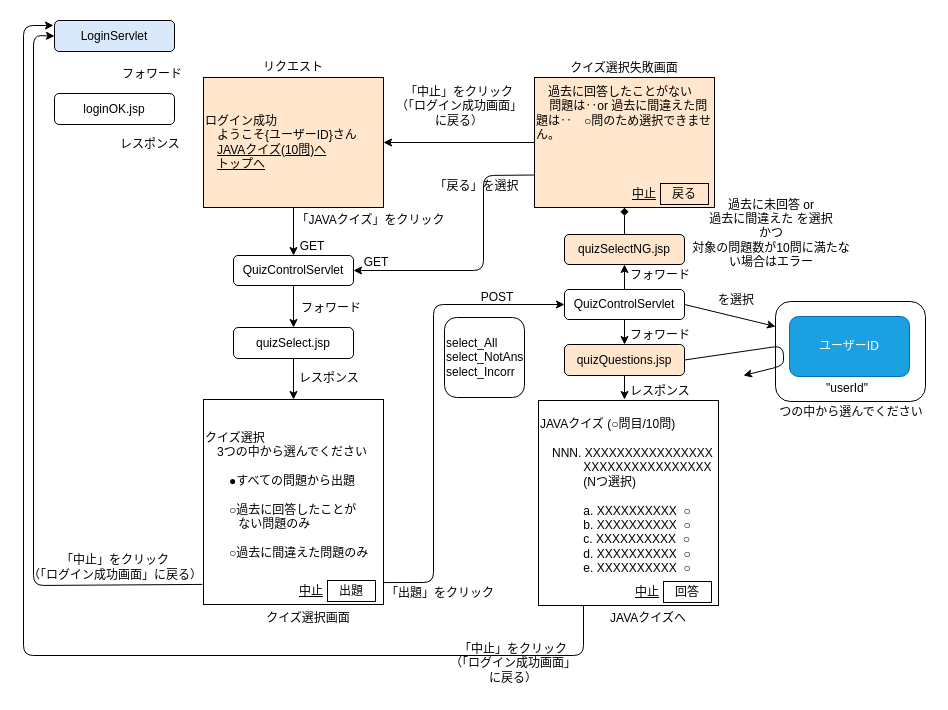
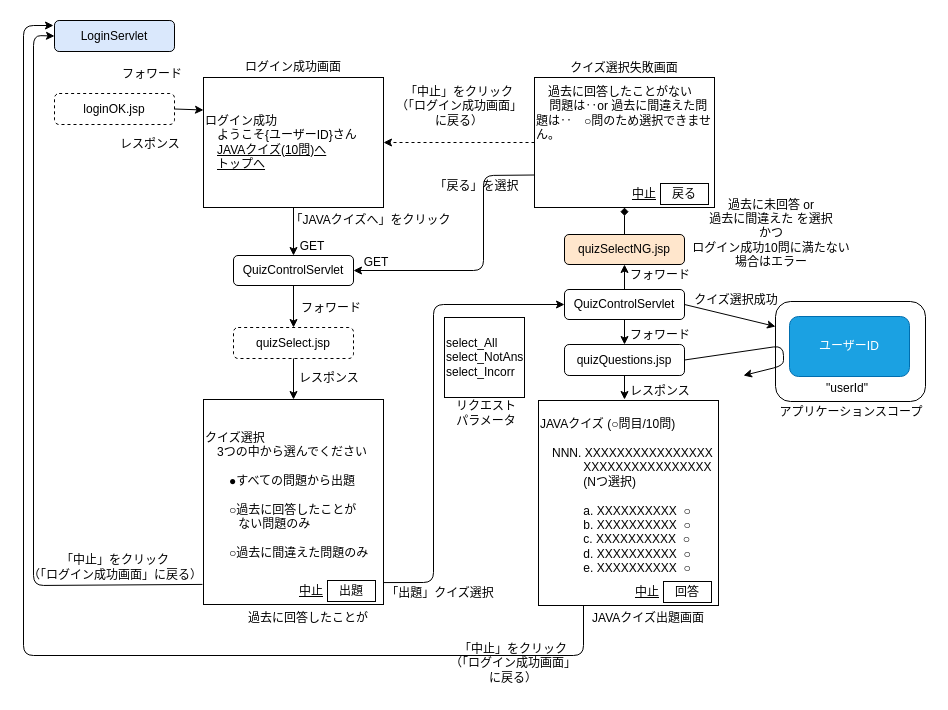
node "リクエスト": label "リクエスト" -> "ログイン成功画面"
node "loginOK.jsp": style solid -> dashed
edge "loginOK.jsp" -> "ログイン成功 ようこそ{ユーザーID}さん JAVAクイズ(10問)へ トップへ": added
node "ログイン成功 ようこそ{ユーザーID}さん JAVAクイズ(10問)へ トップへ": fillcolor #ffe6cc -> #ffffff
edge "過去に回答したことがない 問題は‥or 過去に間違えた問題は‥ ○問のため選択できません。" -> "ログイン成功 ようこそ{ユーザーID}さん JAVAクイズ(10問)へ トップへ": style solid -> dashed
node "過去に回答したことがない 問題は‥or 過去に間違えた問題は‥ ○問のため選択できません。": fillcolor #ffe6cc -> #ffffff
node "「JAVAクイズ」をクリック": label "「JAVAクイズ」をクリック" -> "「JAVAクイズへ」をクリック"
node "過去に未回答 or 過去に間違えた を選択 かつ 対象の問題数が10問に満たない場合はエラー": label "過去に未回答 or 過去に間違えた を選択 かつ 対象の問題数が10問に満たない場合はエラー" -> "過去に未回答 or 過去に間違えた を選択 かつ ログイン成功10問に満たない場合はエラー"
node "POST": removed
node "を選択": label "を選択" -> "クイズ選択成功"
node "quizSelect.jsp": style solid -> dashed
node "select_All select_NotAns select_Incorr": shape rounded rectangle -> rectangle
node "quizQuestions.jsp": fillcolor #ffe6cc -> #ffffff
node "つの中から選んでください": label "つの中から選んでください" -> "アプリケーションスコープ"
node "リクエスト パラメータ": added
node "「出題」をクリック": label "「出題」をクリック" -> "「出題」クイズ選択"
node "クイズ選択画面": label "クイズ選択画面" -> "過去に回答したことが"
node "JAVAクイズへ": label "JAVAクイズへ" -> "JAVAクイズ出題画面"
